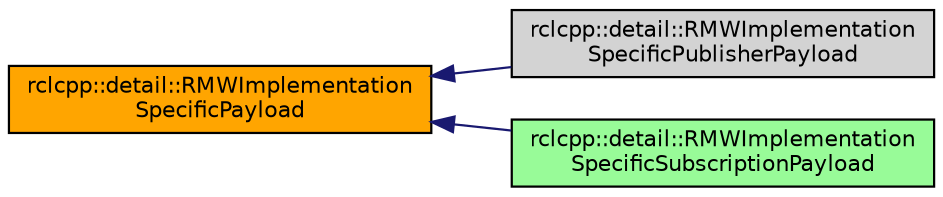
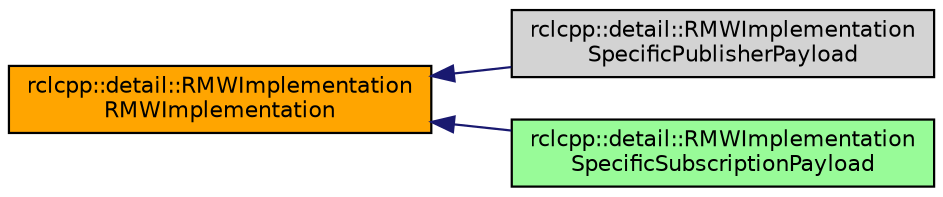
node "rclcpp::detail::RMWImplementation SpecificPayload": label "rclcpp::detail::RMWImplementation SpecificPayload" -> "rclcpp::detail::RMWImplementation RMWImplementation"
